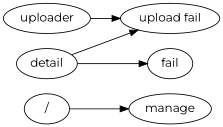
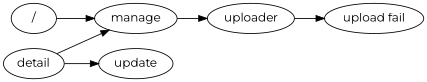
edge "manage" -> "uploader": added
edge "detail" -> "upload fail": now "detail" -> "manage"
node "fail": label "fail" -> "update"
